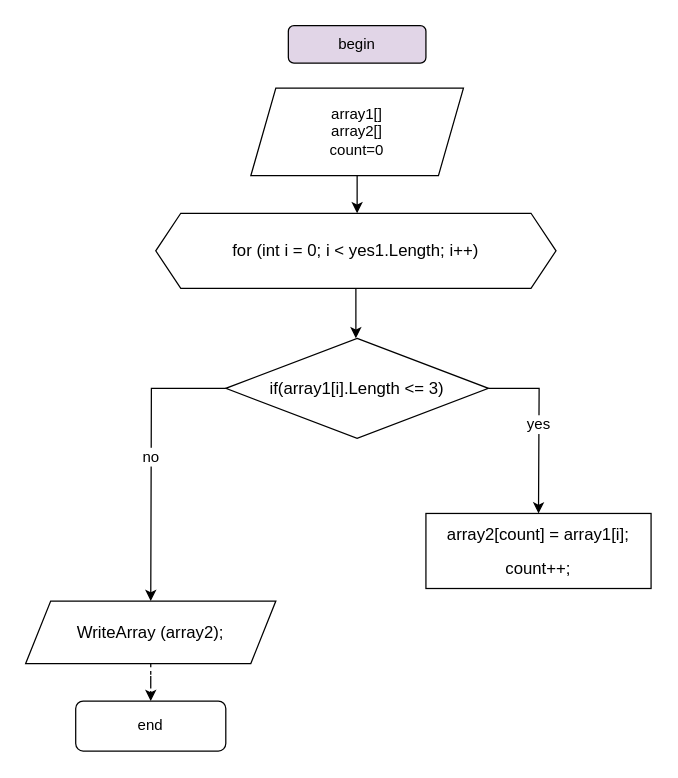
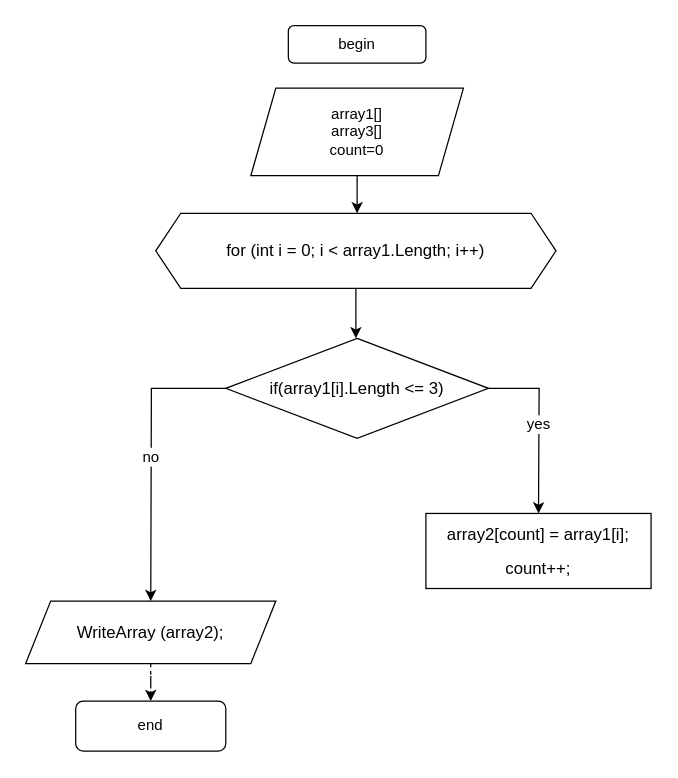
node "begin": fillcolor #e1d5e7 -> #ffffff
node "array1[] array2[] count=0": label "array1[] array2[] count=0" -> "array1[] array3[] count=0"
node "for (int i = 0; i < yes1.Length; i++)": label "for (int i = 0; i < yes1.Length; i++)" -> "for (int i = 0; i < array1.Length; i++)"
